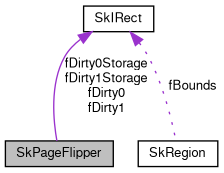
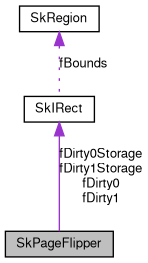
edge "SkRegion" -> "SkIRect": reversed
